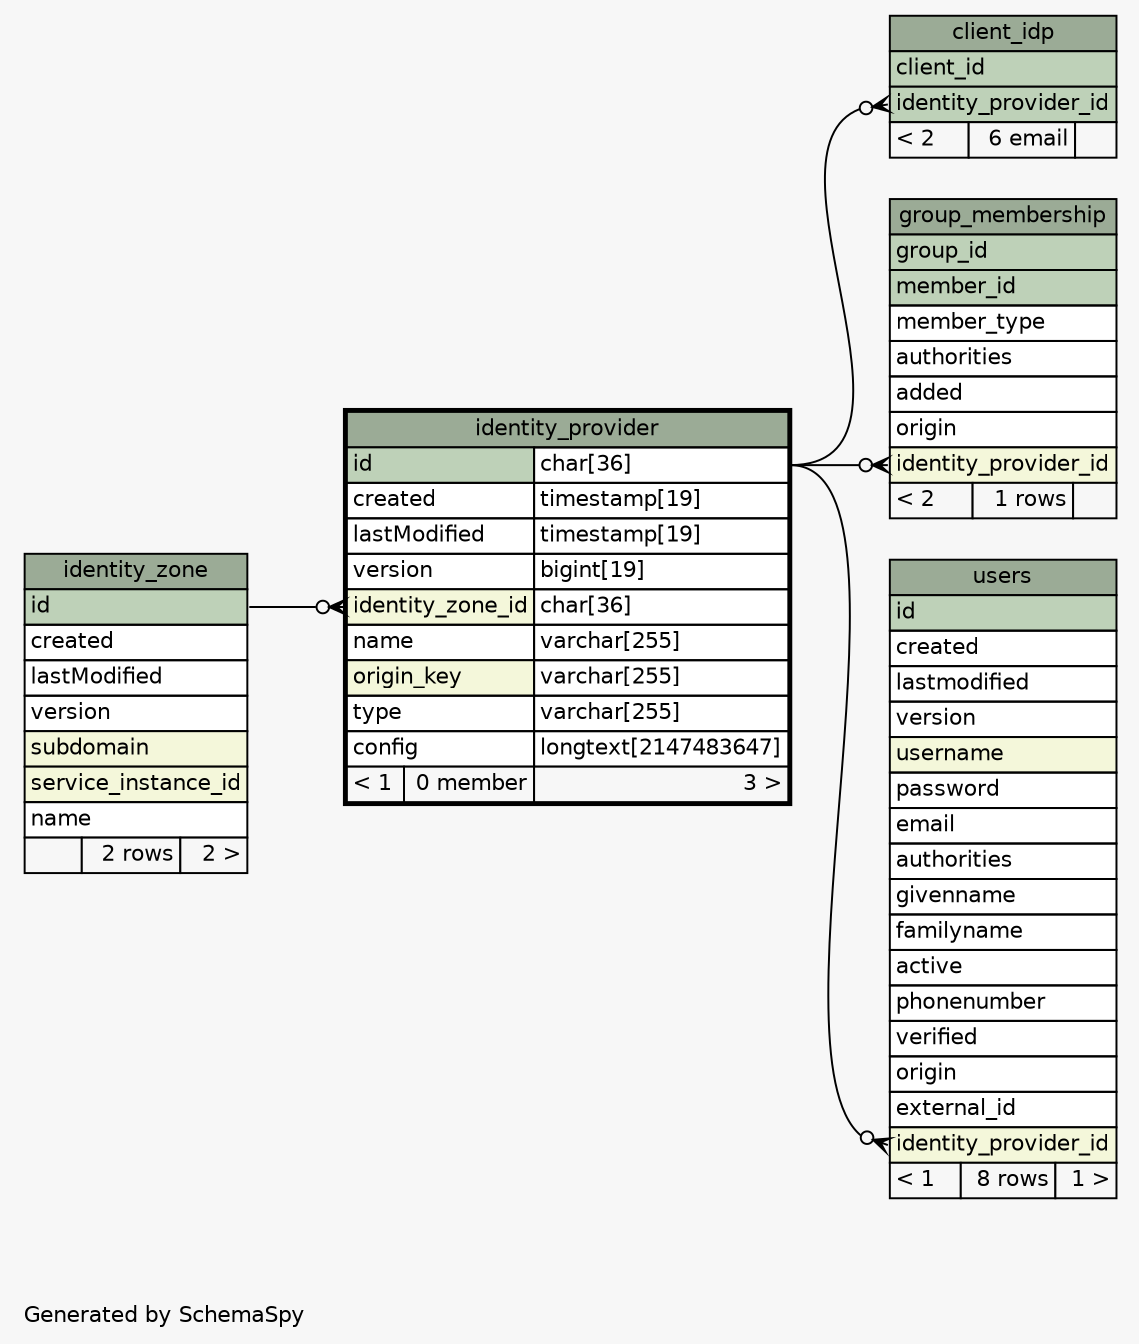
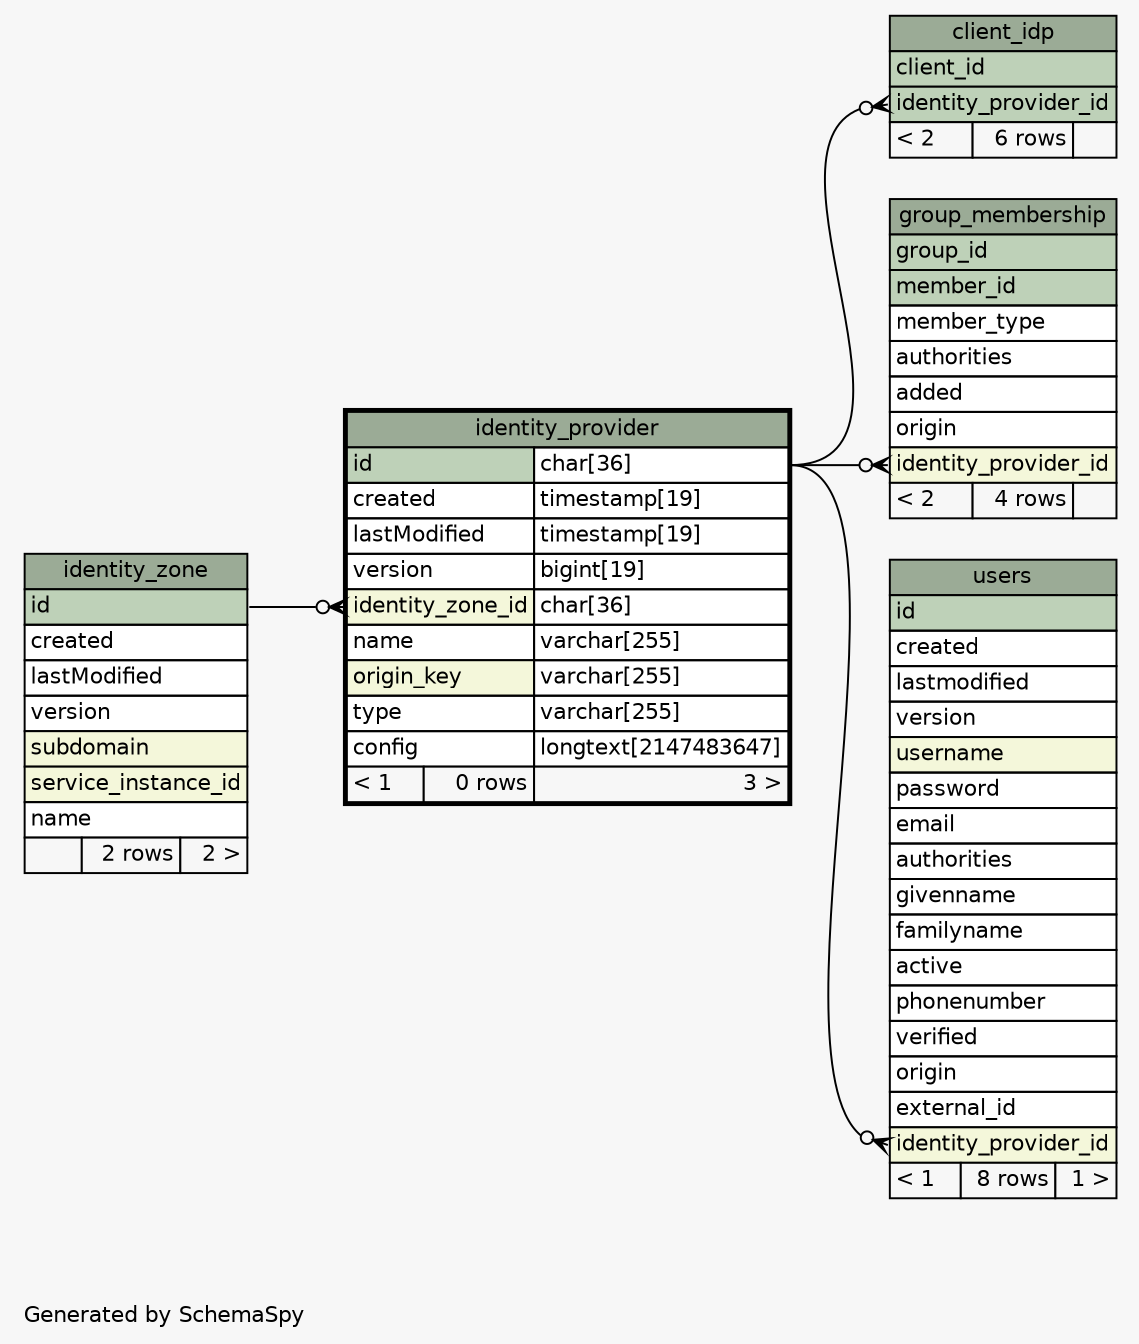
node "client_idp": text "6 email" -> "6 rows"
node "group_membership": text "1 rows" -> "4 rows"
node "identity_provider": text "0 member" -> "0 rows"
